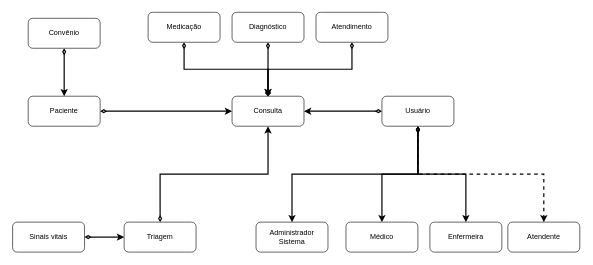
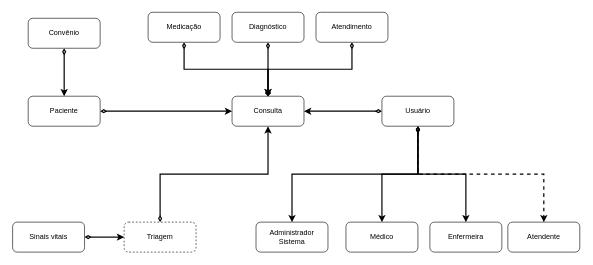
node "Triagem": style solid -> dashed
